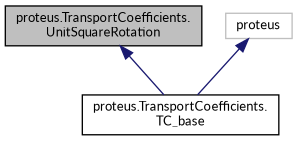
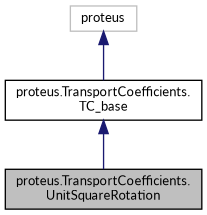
edge "proteus.TransportCoefficients. TC_base" -> "proteus.TransportCoefficients. UnitSquareRotation": reversed
